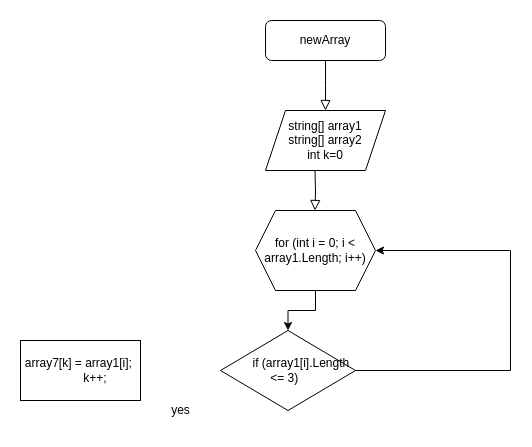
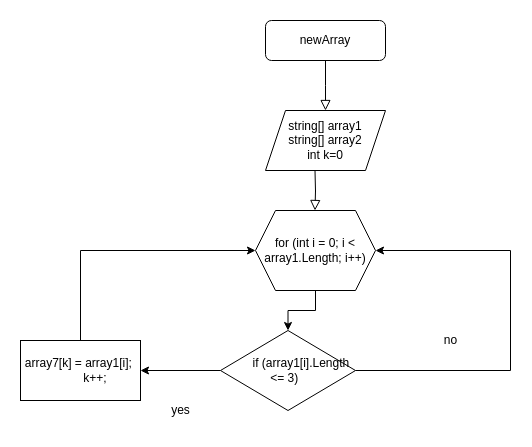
edge "array7[k] = array1[i]; k++;" -> "for (int i = 0; i < array1.Length; i++)": added
node "no": added
edge "if (array1[i].Length <= 3)" -> "array7[k] = array1[i]; k++;": added
